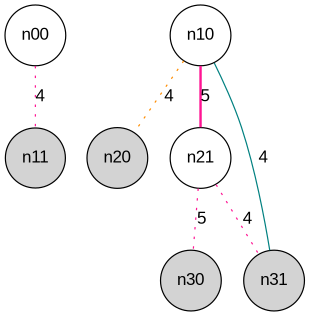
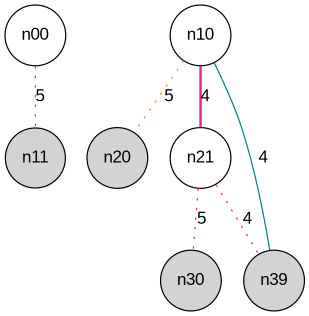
edge "n00" -- "n11": label "4" -> "5"
edge "n10" -- "n20": label "4" -> "5"
edge "n10" -- "n21": label "5" -> "4"
node "n31": label "n31" -> "n39"
